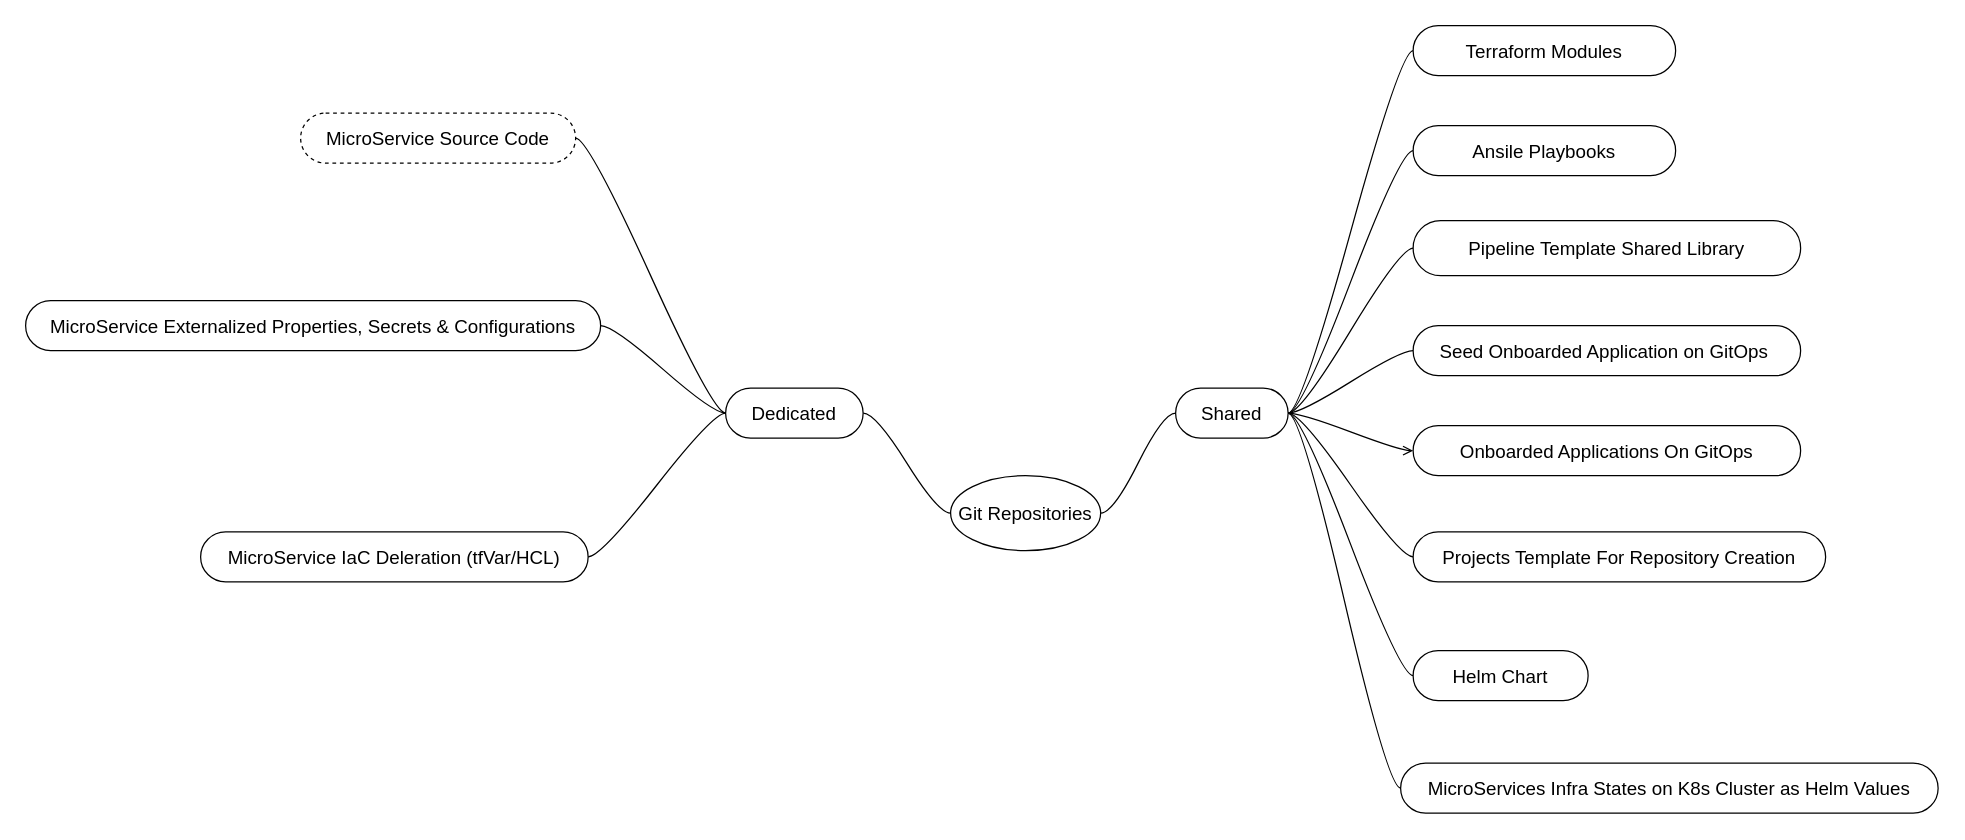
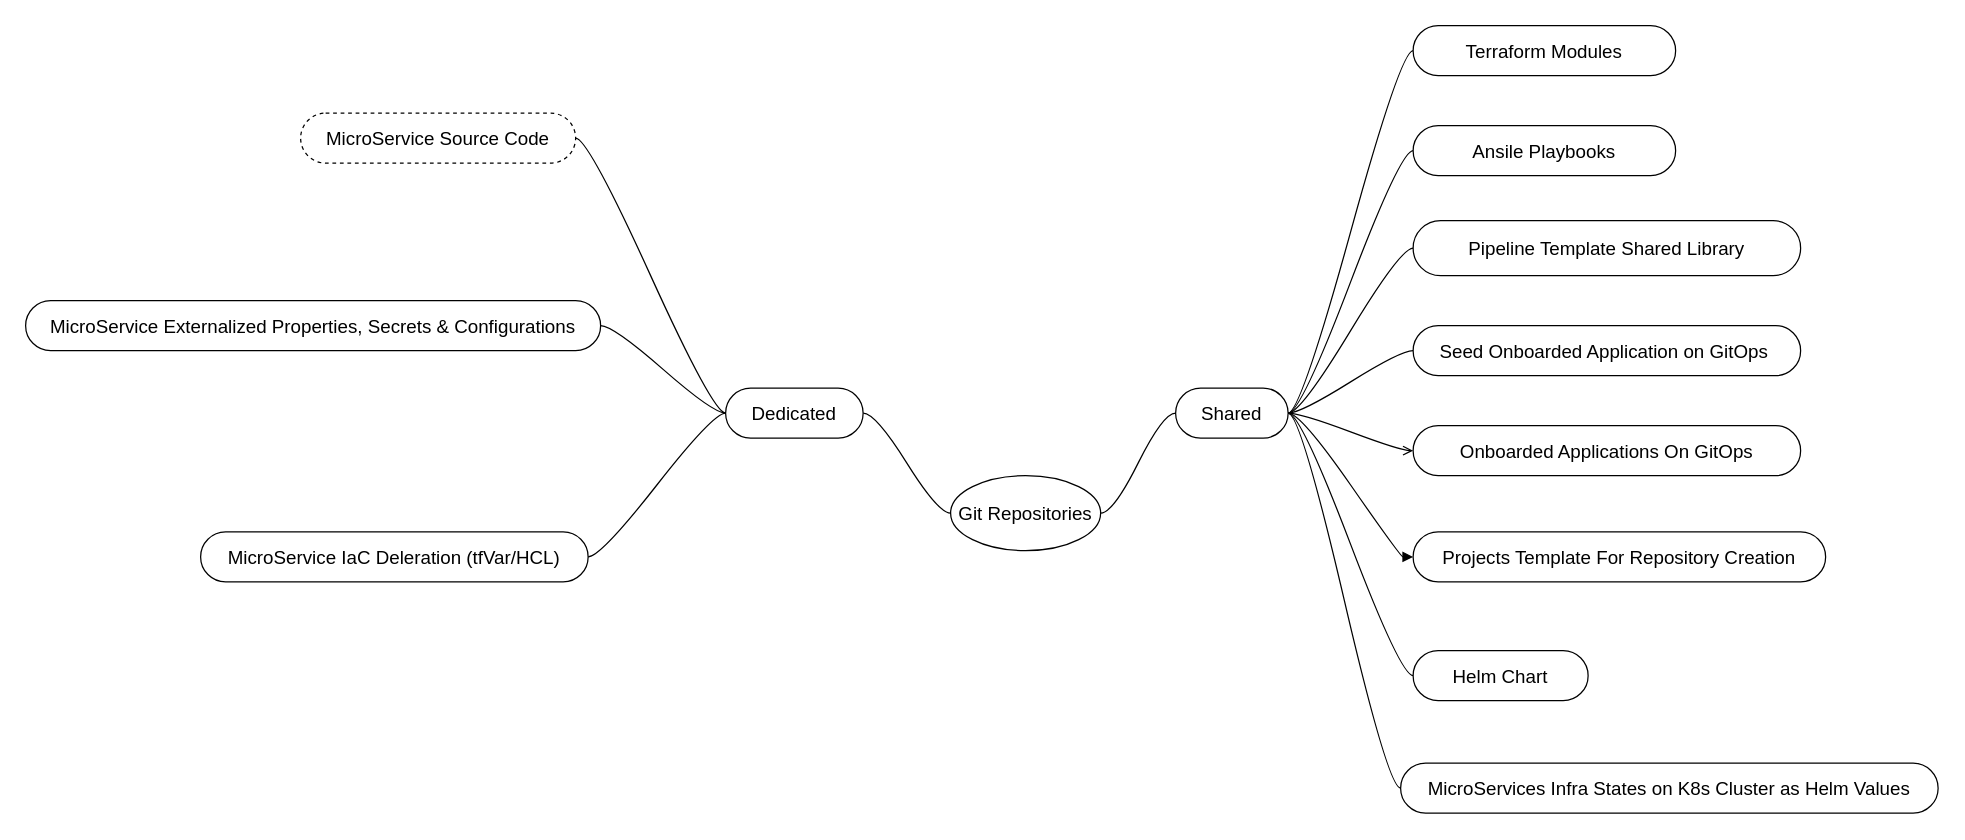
edge "Shared" -- "Projects Template For Repository Creation": arrowhead none -> block
